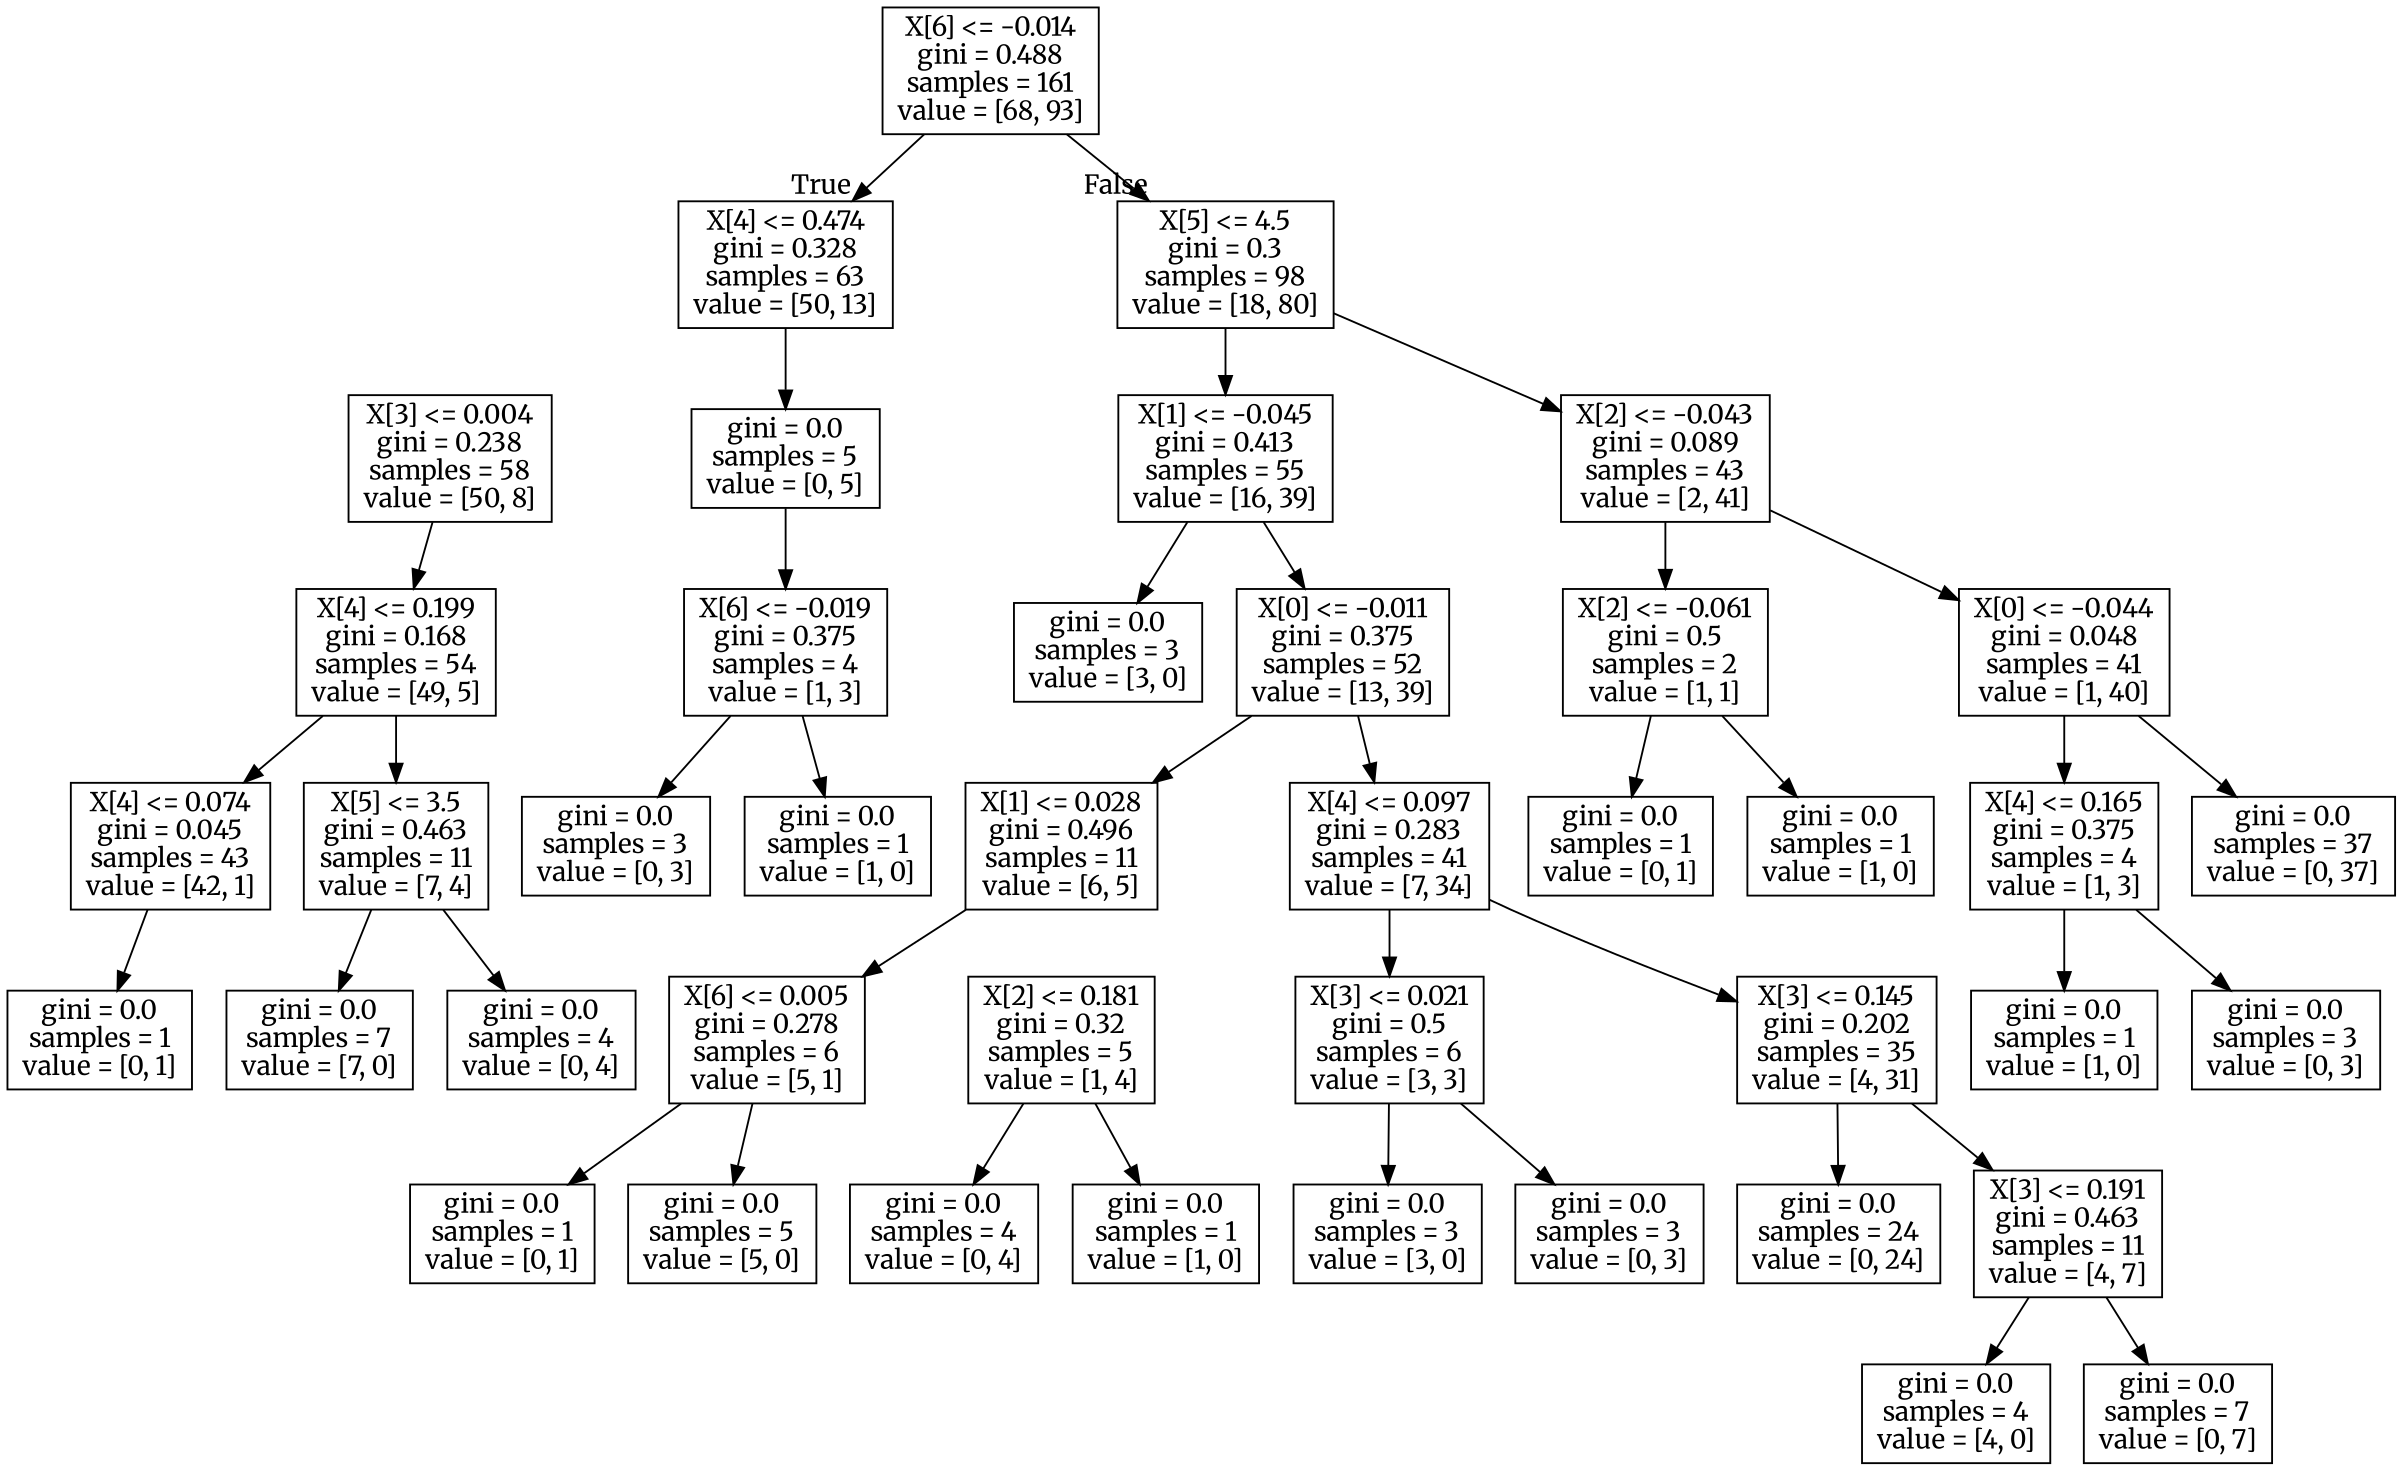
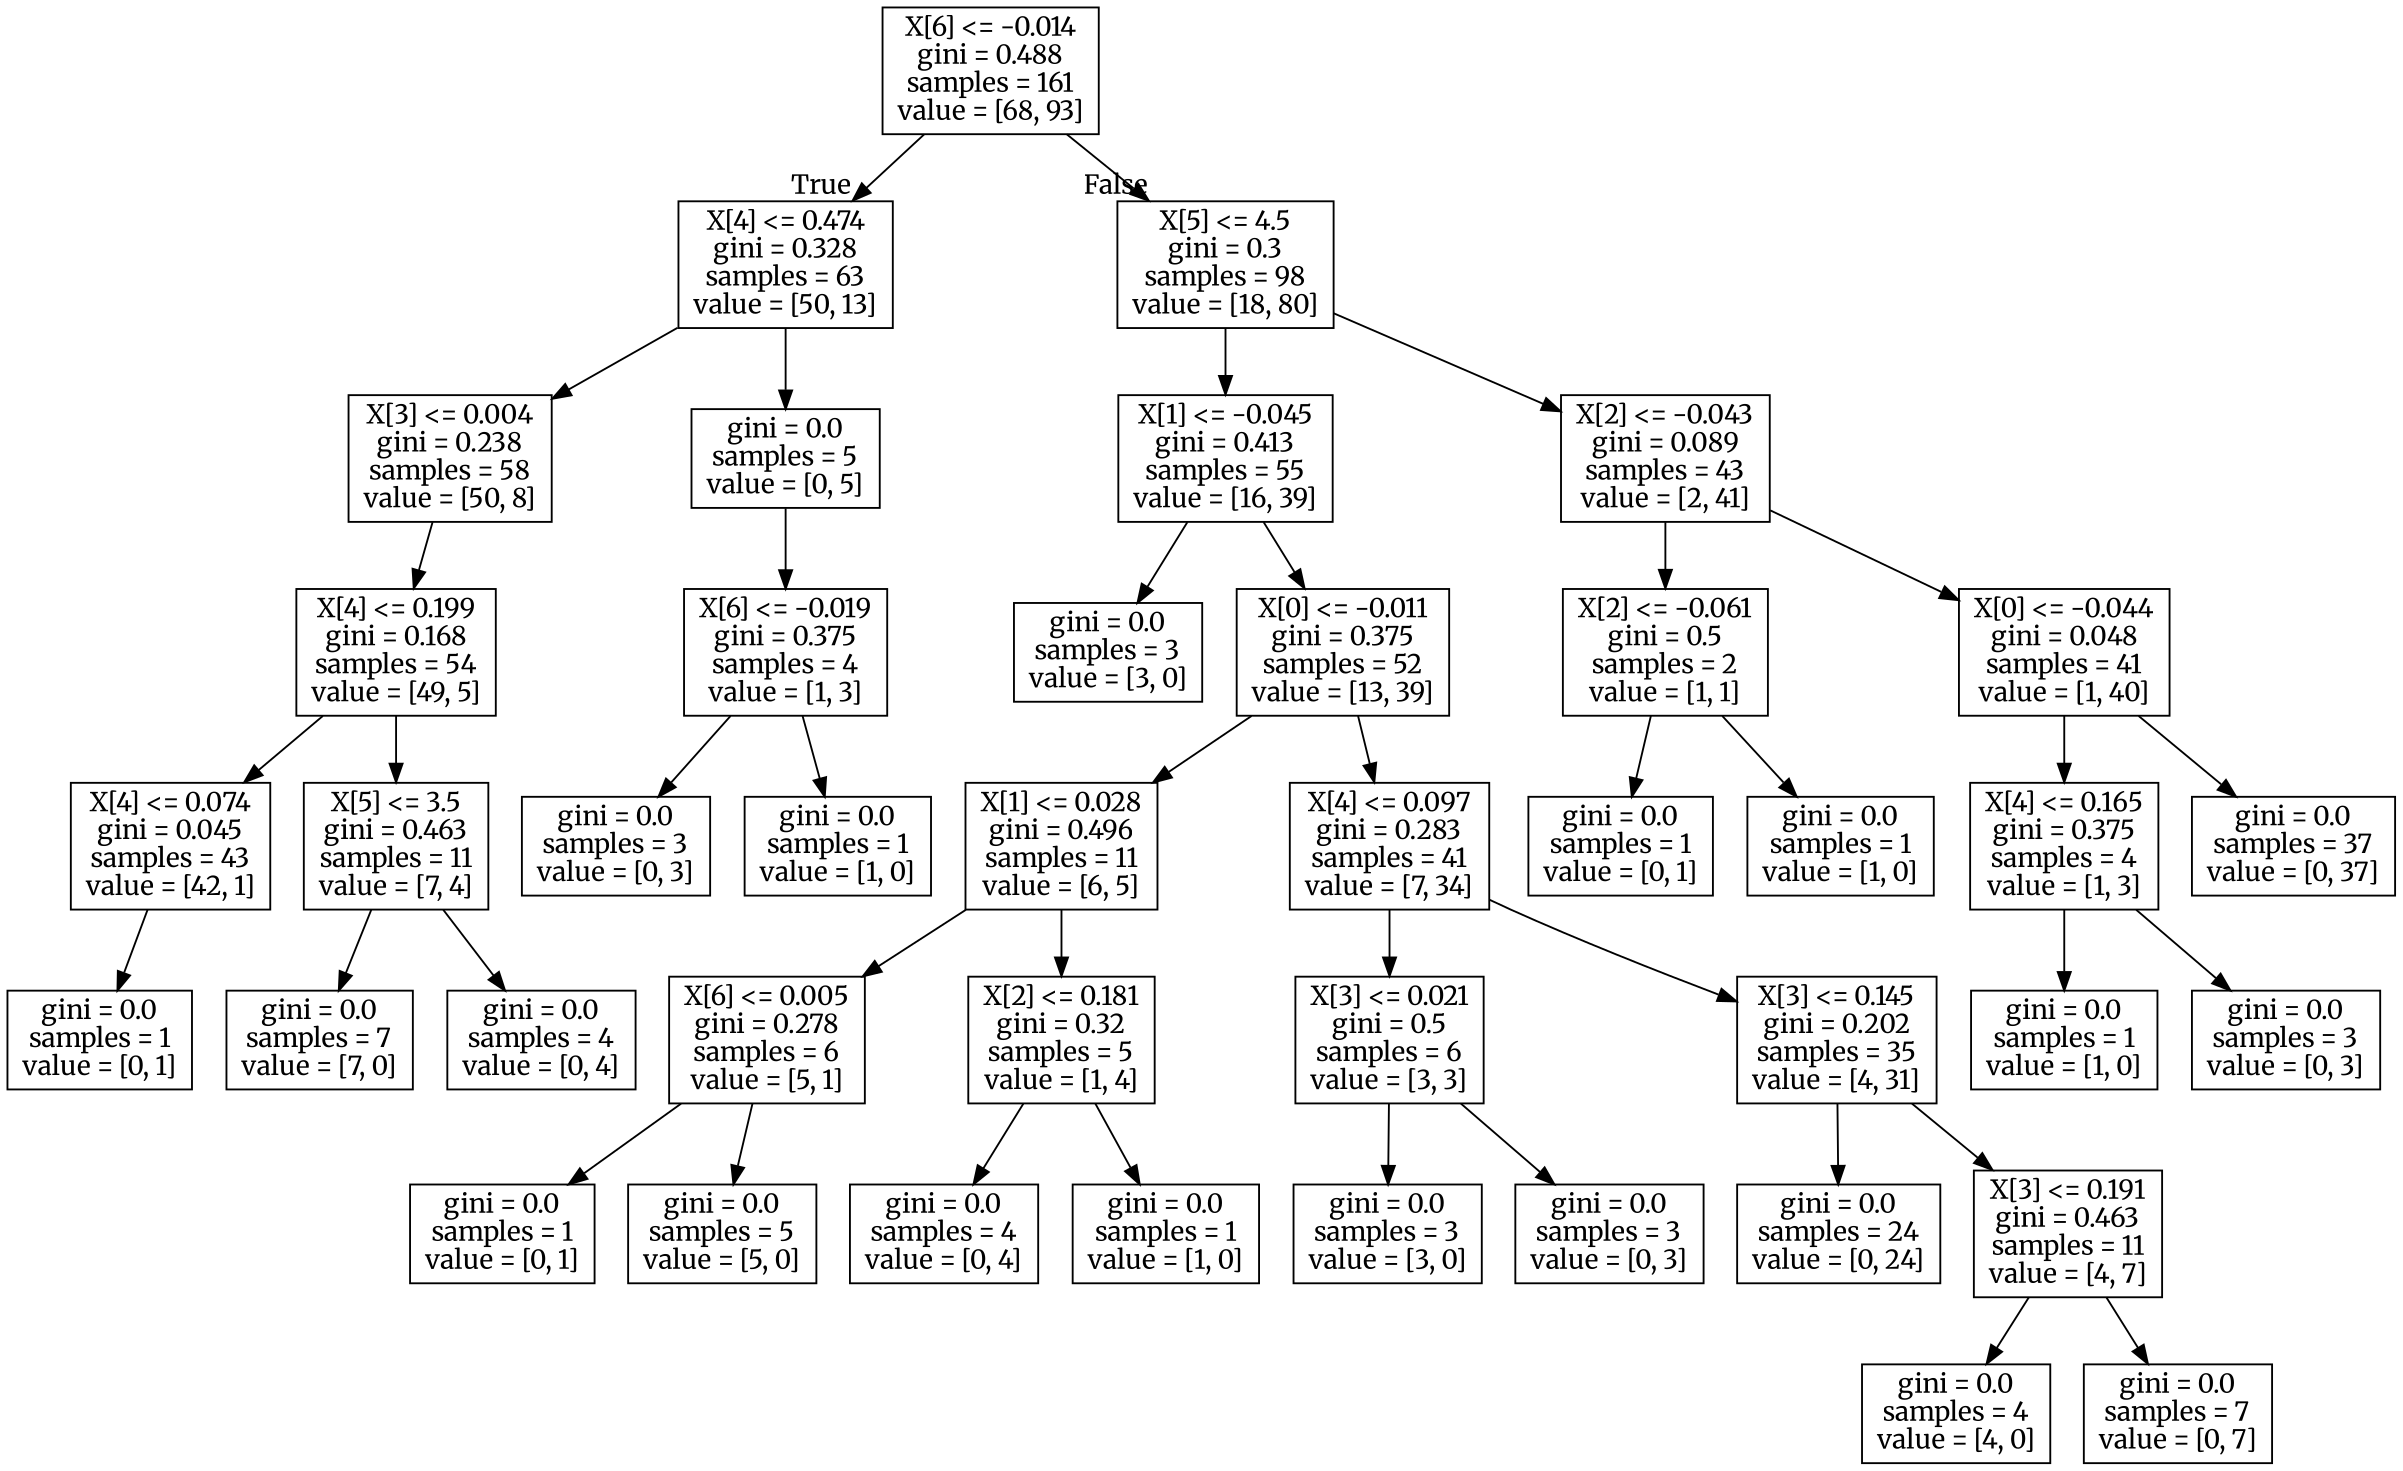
edge "X[4] <= 0.474 gini = 0.328 samples = 63 value = [50, 13]" -> "X[3] <= 0.004 gini = 0.238 samples = 58 value = [50, 8]": added
edge "X[1] <= 0.028 gini = 0.496 samples = 11 value = [6, 5]" -> "X[2] <= 0.181 gini = 0.32 samples = 5 value = [1, 4]": added
